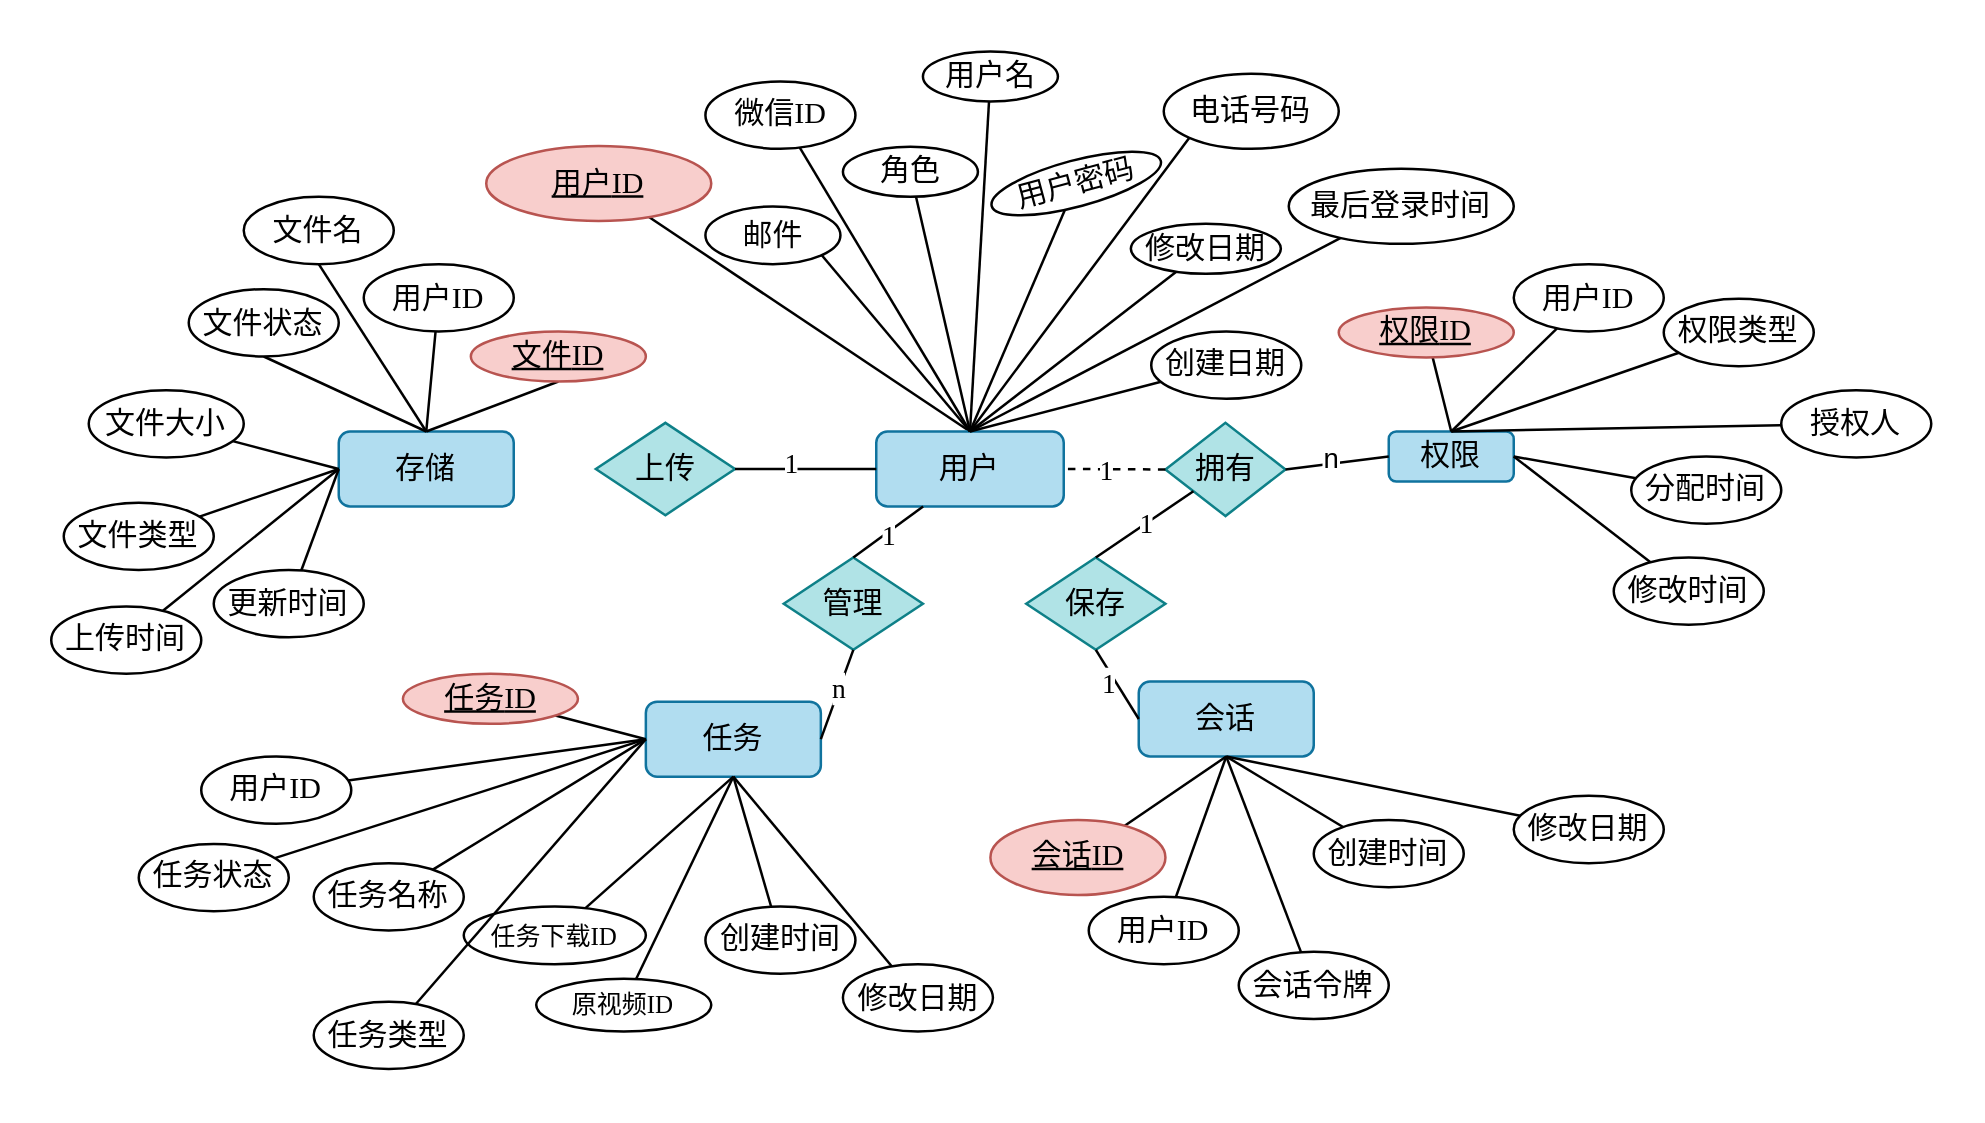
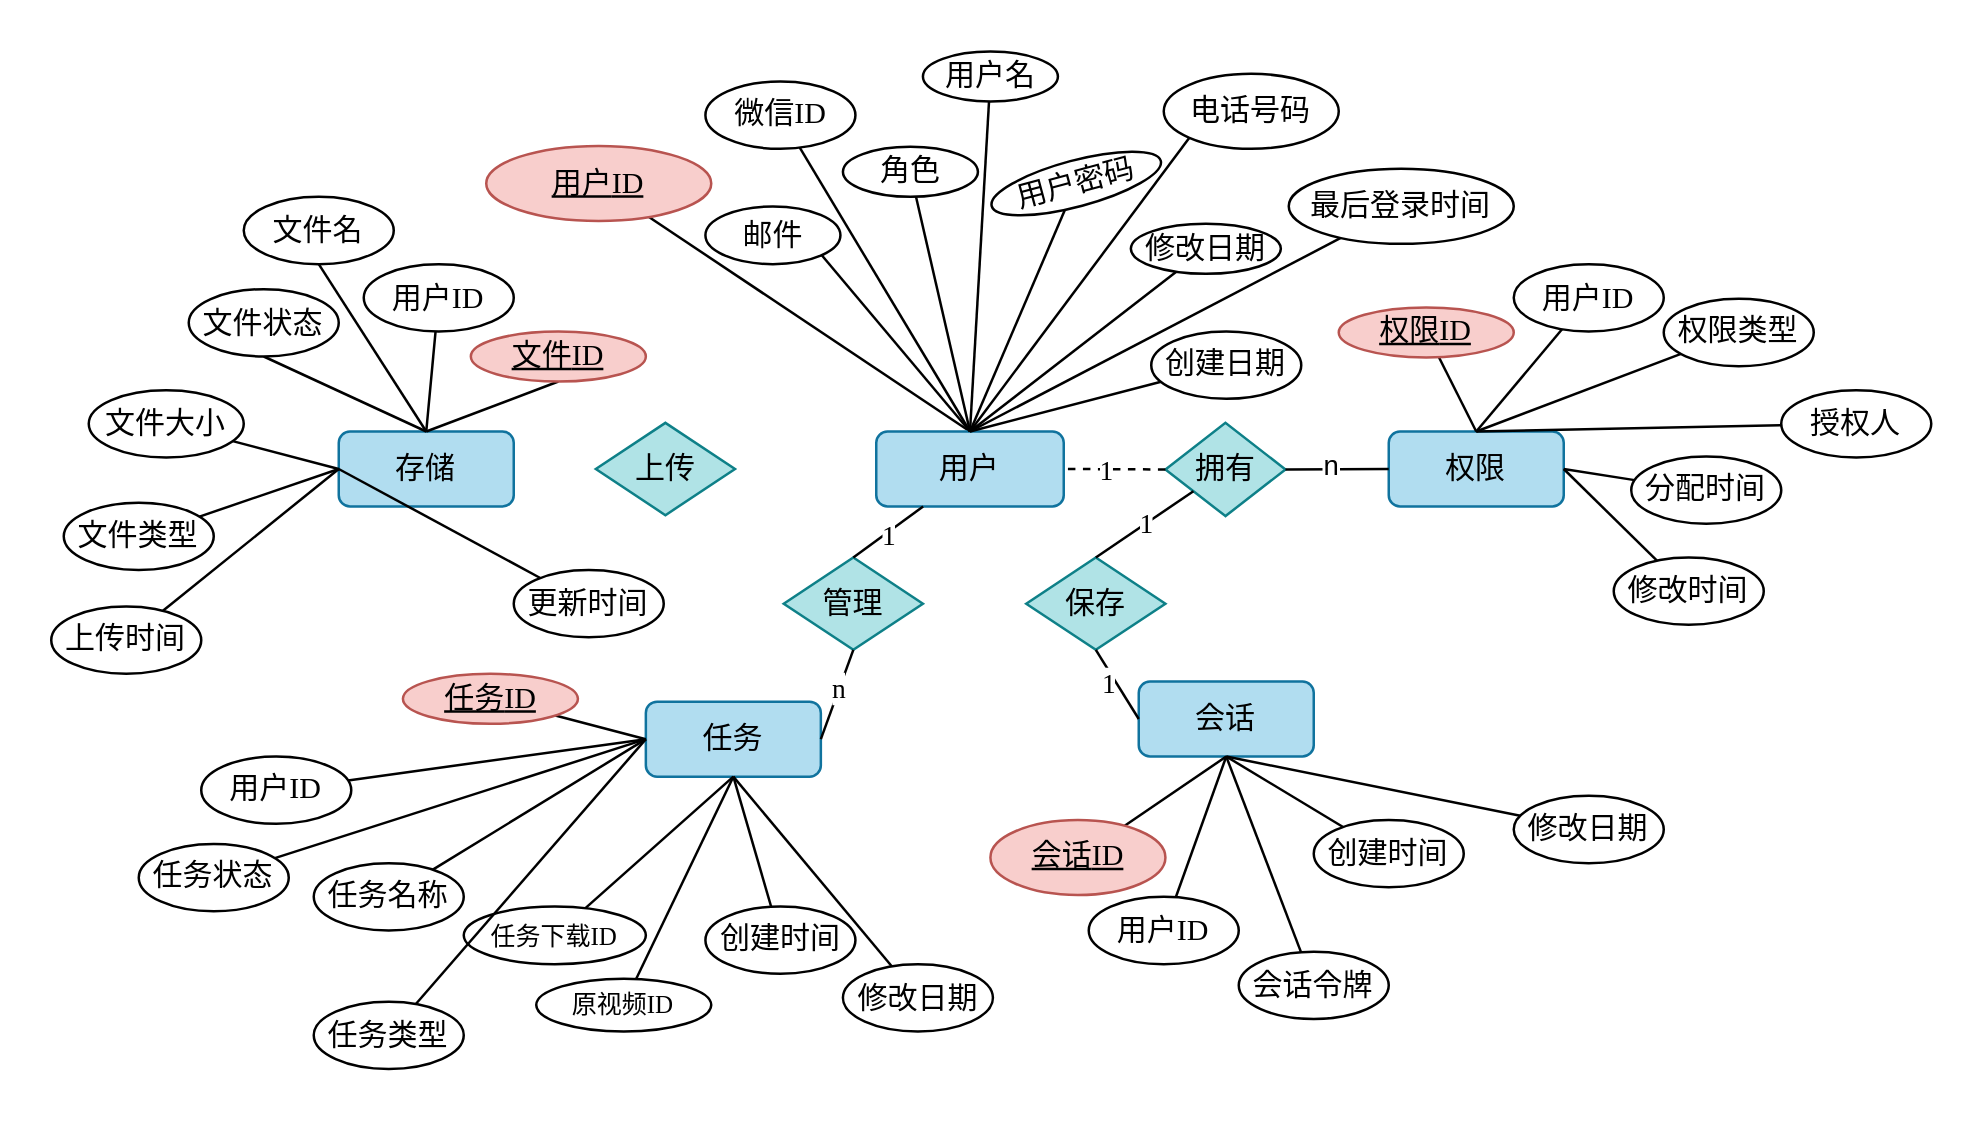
node "权限": size 125x50 -> 175x75
edge "用户" -- "上传": removed, label "1"
node "更新时间": moved (289, 603) -> (589, 603)
